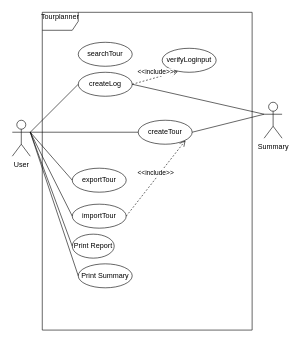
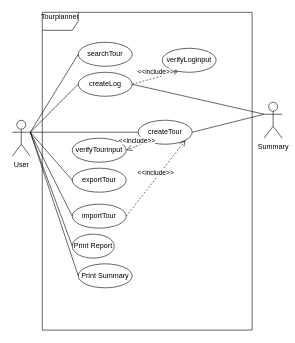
edge "searchTour" -- "User": added
edge "createTour" -> "verifyTourinput": added, label "<<include>>"
node "verifyTourinput": added
